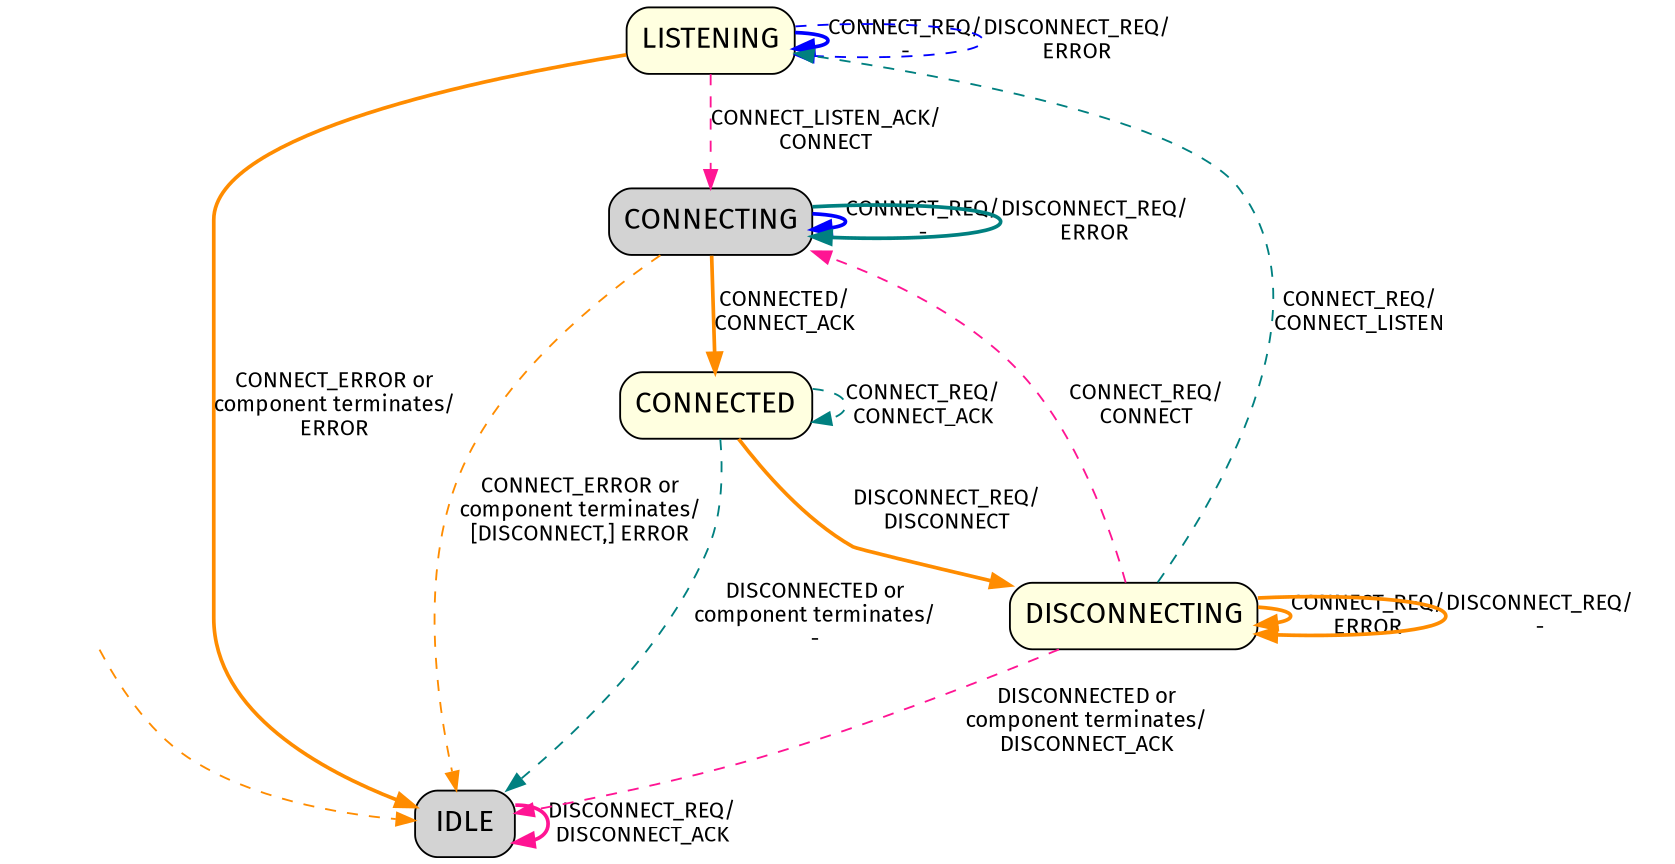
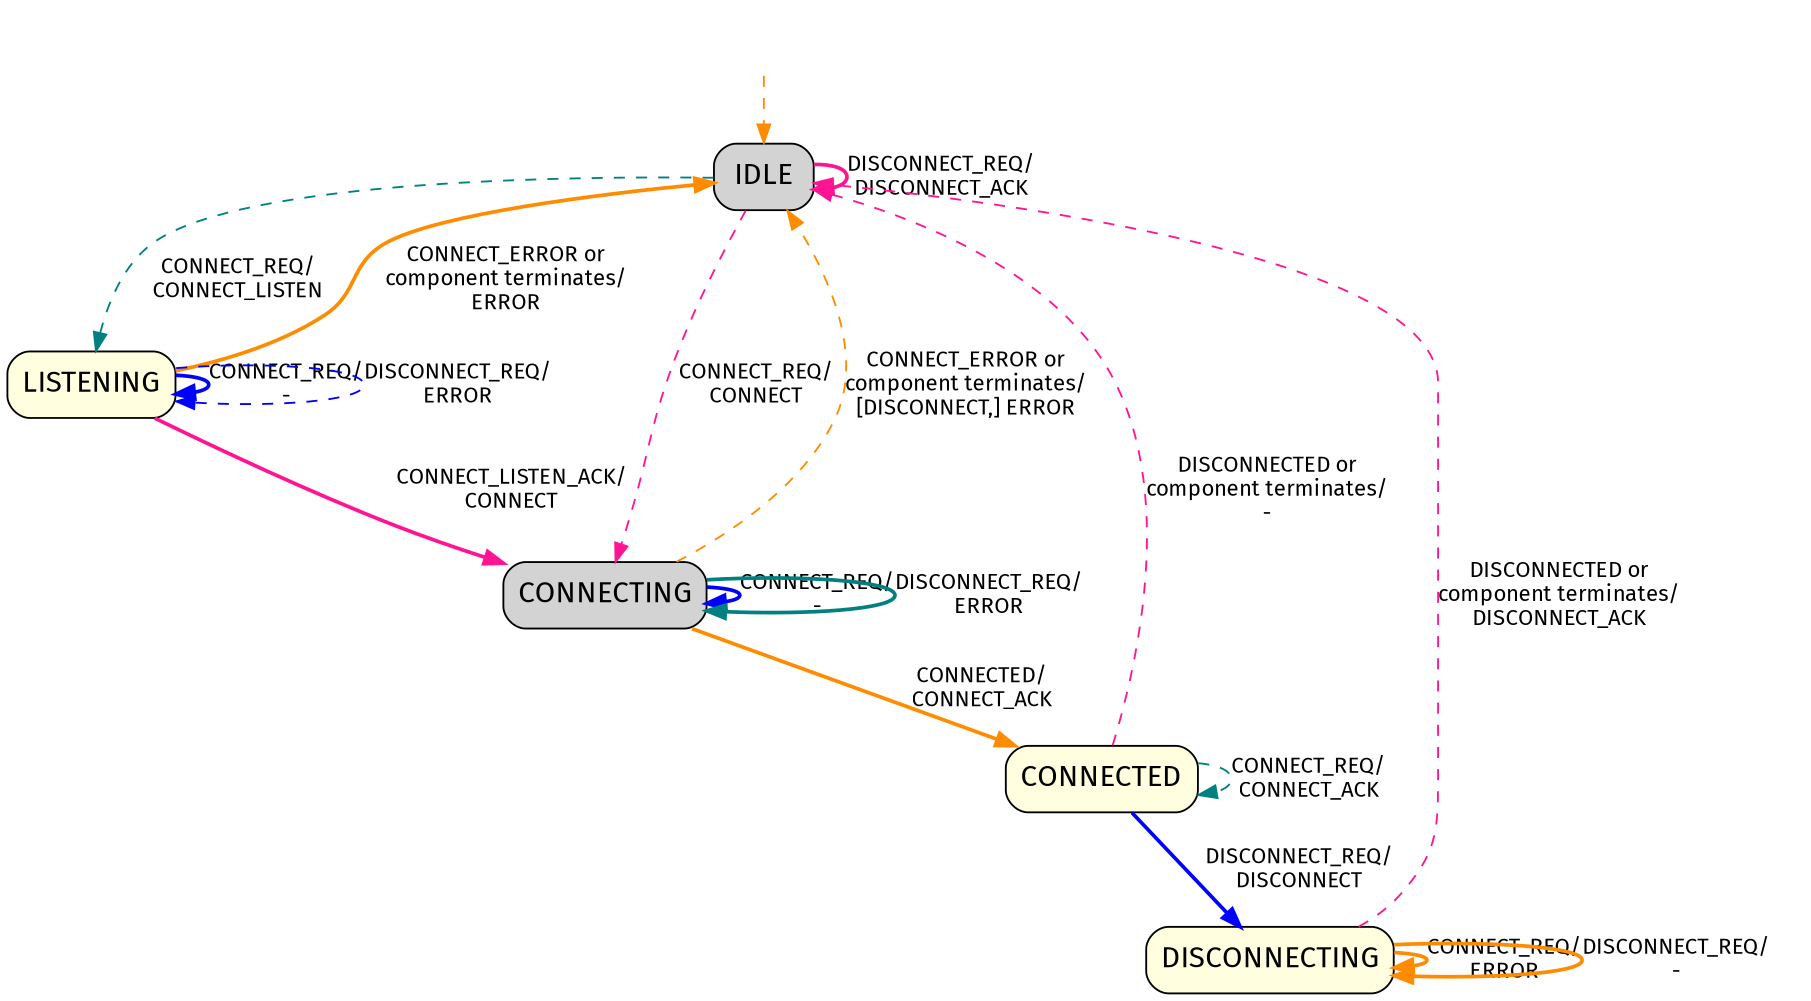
edge "LISTENING" -> "CONNECTING": style dashed -> bold
edge "DISCONNECTING" -> "LISTENING": now "IDLE" -> "LISTENING"
edge "DISCONNECTING" -> "CONNECTING": now "IDLE" -> "CONNECTING"
edge "CONNECTED" -> "DISCONNECTING": color darkorange -> blue
edge "CONNECTED" -> "IDLE": color teal -> deeppink
